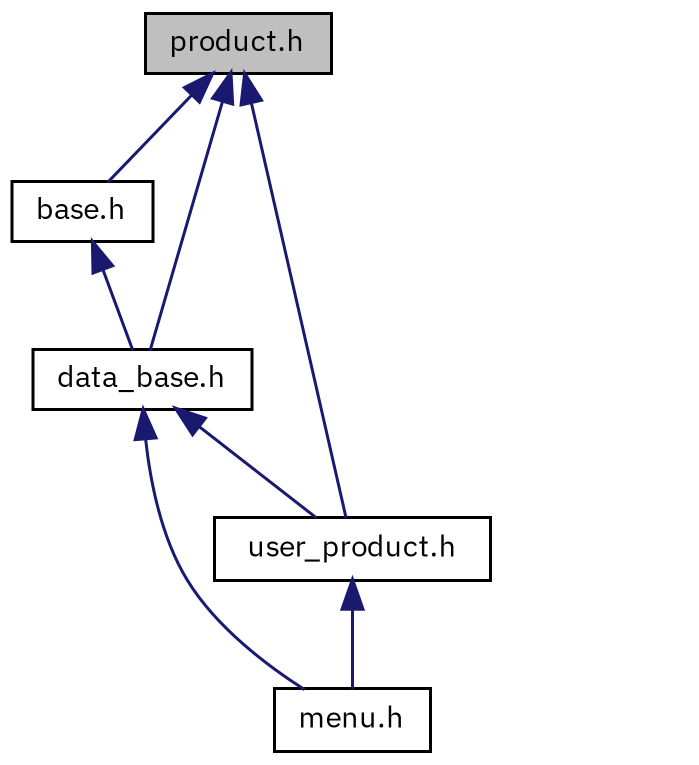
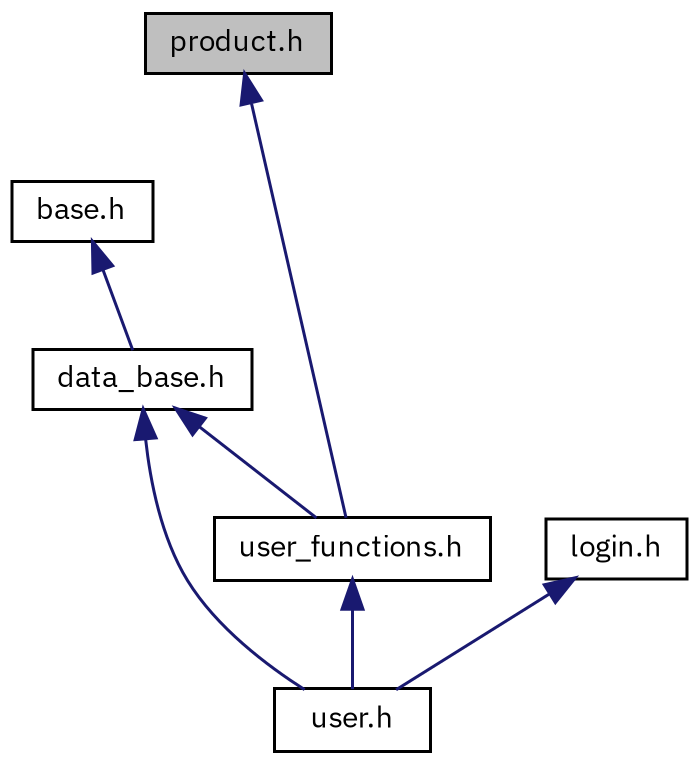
edge "base.h" -> "product.h": removed
edge "data_base.h" -> "product.h": removed
node "user_product.h": label "user_product.h" -> "user_functions.h"
node "login.h": added
node "menu.h": label "menu.h" -> "user.h"
